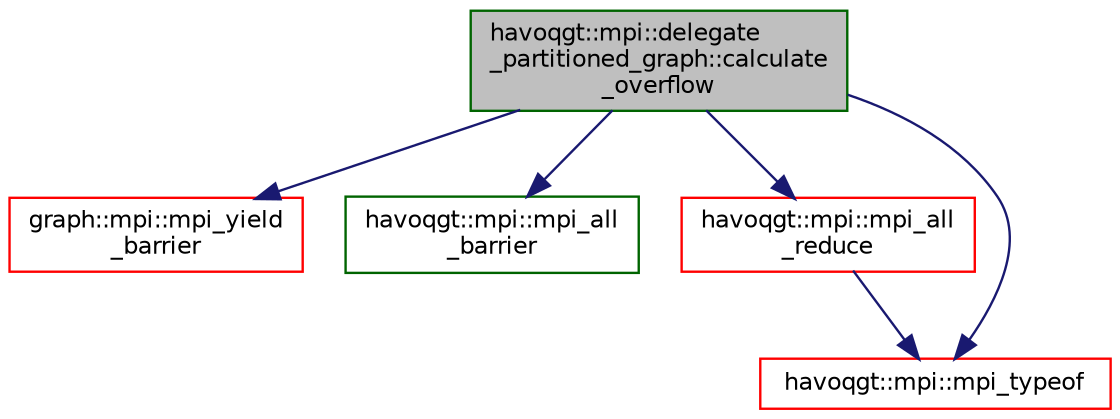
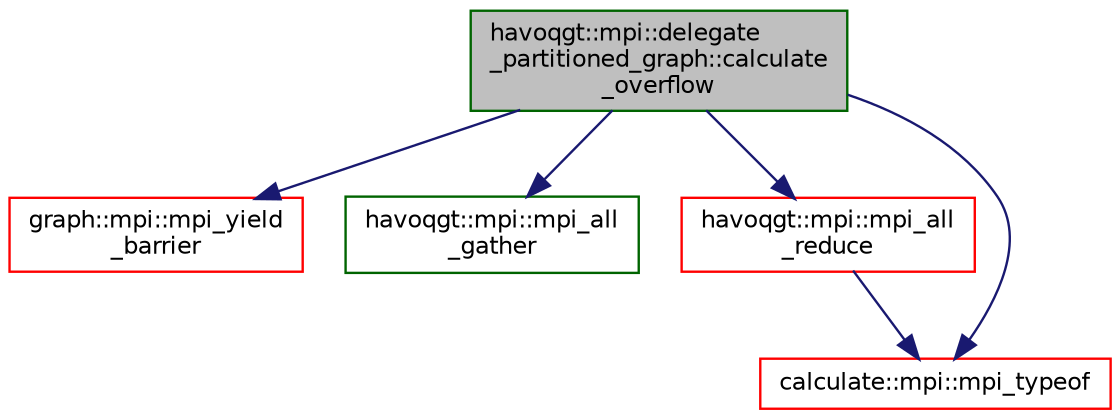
node "havoqgt::mpi::mpi_all _barrier": label "havoqgt::mpi::mpi_all _barrier" -> "havoqgt::mpi::mpi_all _gather"
node "havoqgt::mpi::mpi_typeof": label "havoqgt::mpi::mpi_typeof" -> "calculate::mpi::mpi_typeof"
